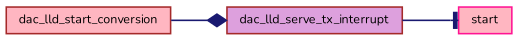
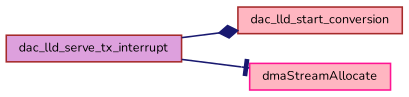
edge "dac_lld_start_conversion" -> "dac_lld_serve_tx_interrupt": reversed
node "start": label "start" -> "dmaStreamAllocate"
